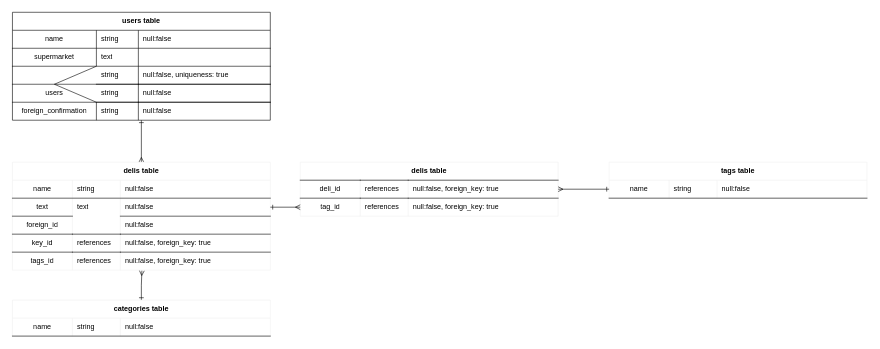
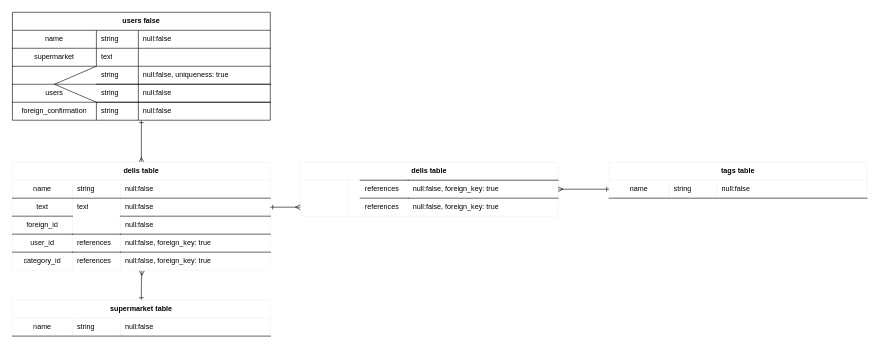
node "users table": label "users table" -> "users false"
node "deli_id": removed
node "tag_id": removed
node "key_id": label "key_id" -> "user_id"
node "tags_id": label "tags_id" -> "category_id"
node "categories table": label "categories table" -> "supermarket table"
